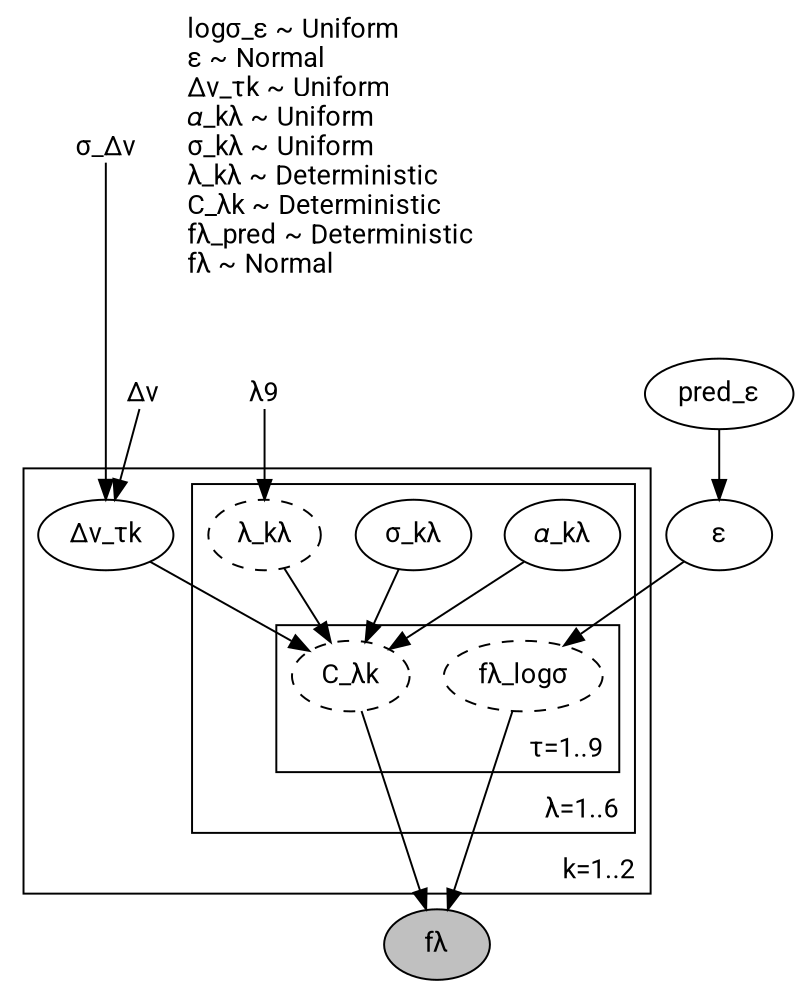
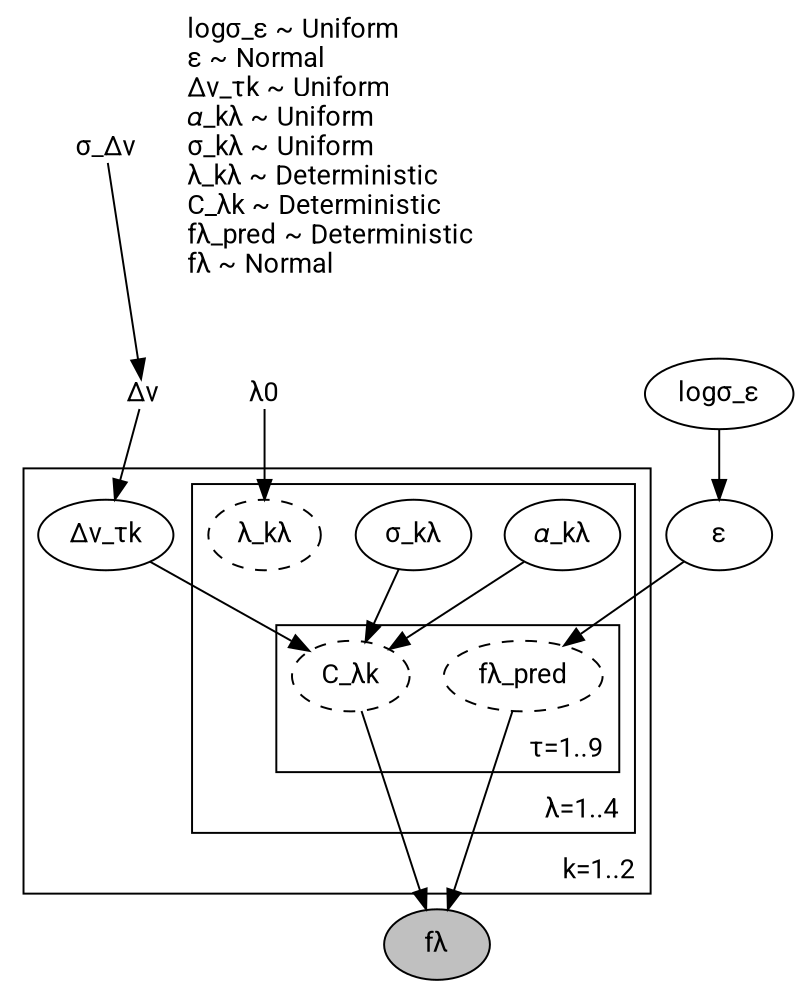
edge "σ_Δv" -> "Δv_τk": now "σ_Δv" -> "Δv"
node "λ9": label "λ9" -> "λ0"
node "pred_ε": label "pred_ε" -> "logσ_ε"
edge "λ_kλ" -> "C_λk": removed
node "fλ_logσ": label "fλ_logσ" -> "fλ_pred"
cluster "λ=1..6": label "λ=1..6" -> "λ=1..4"
